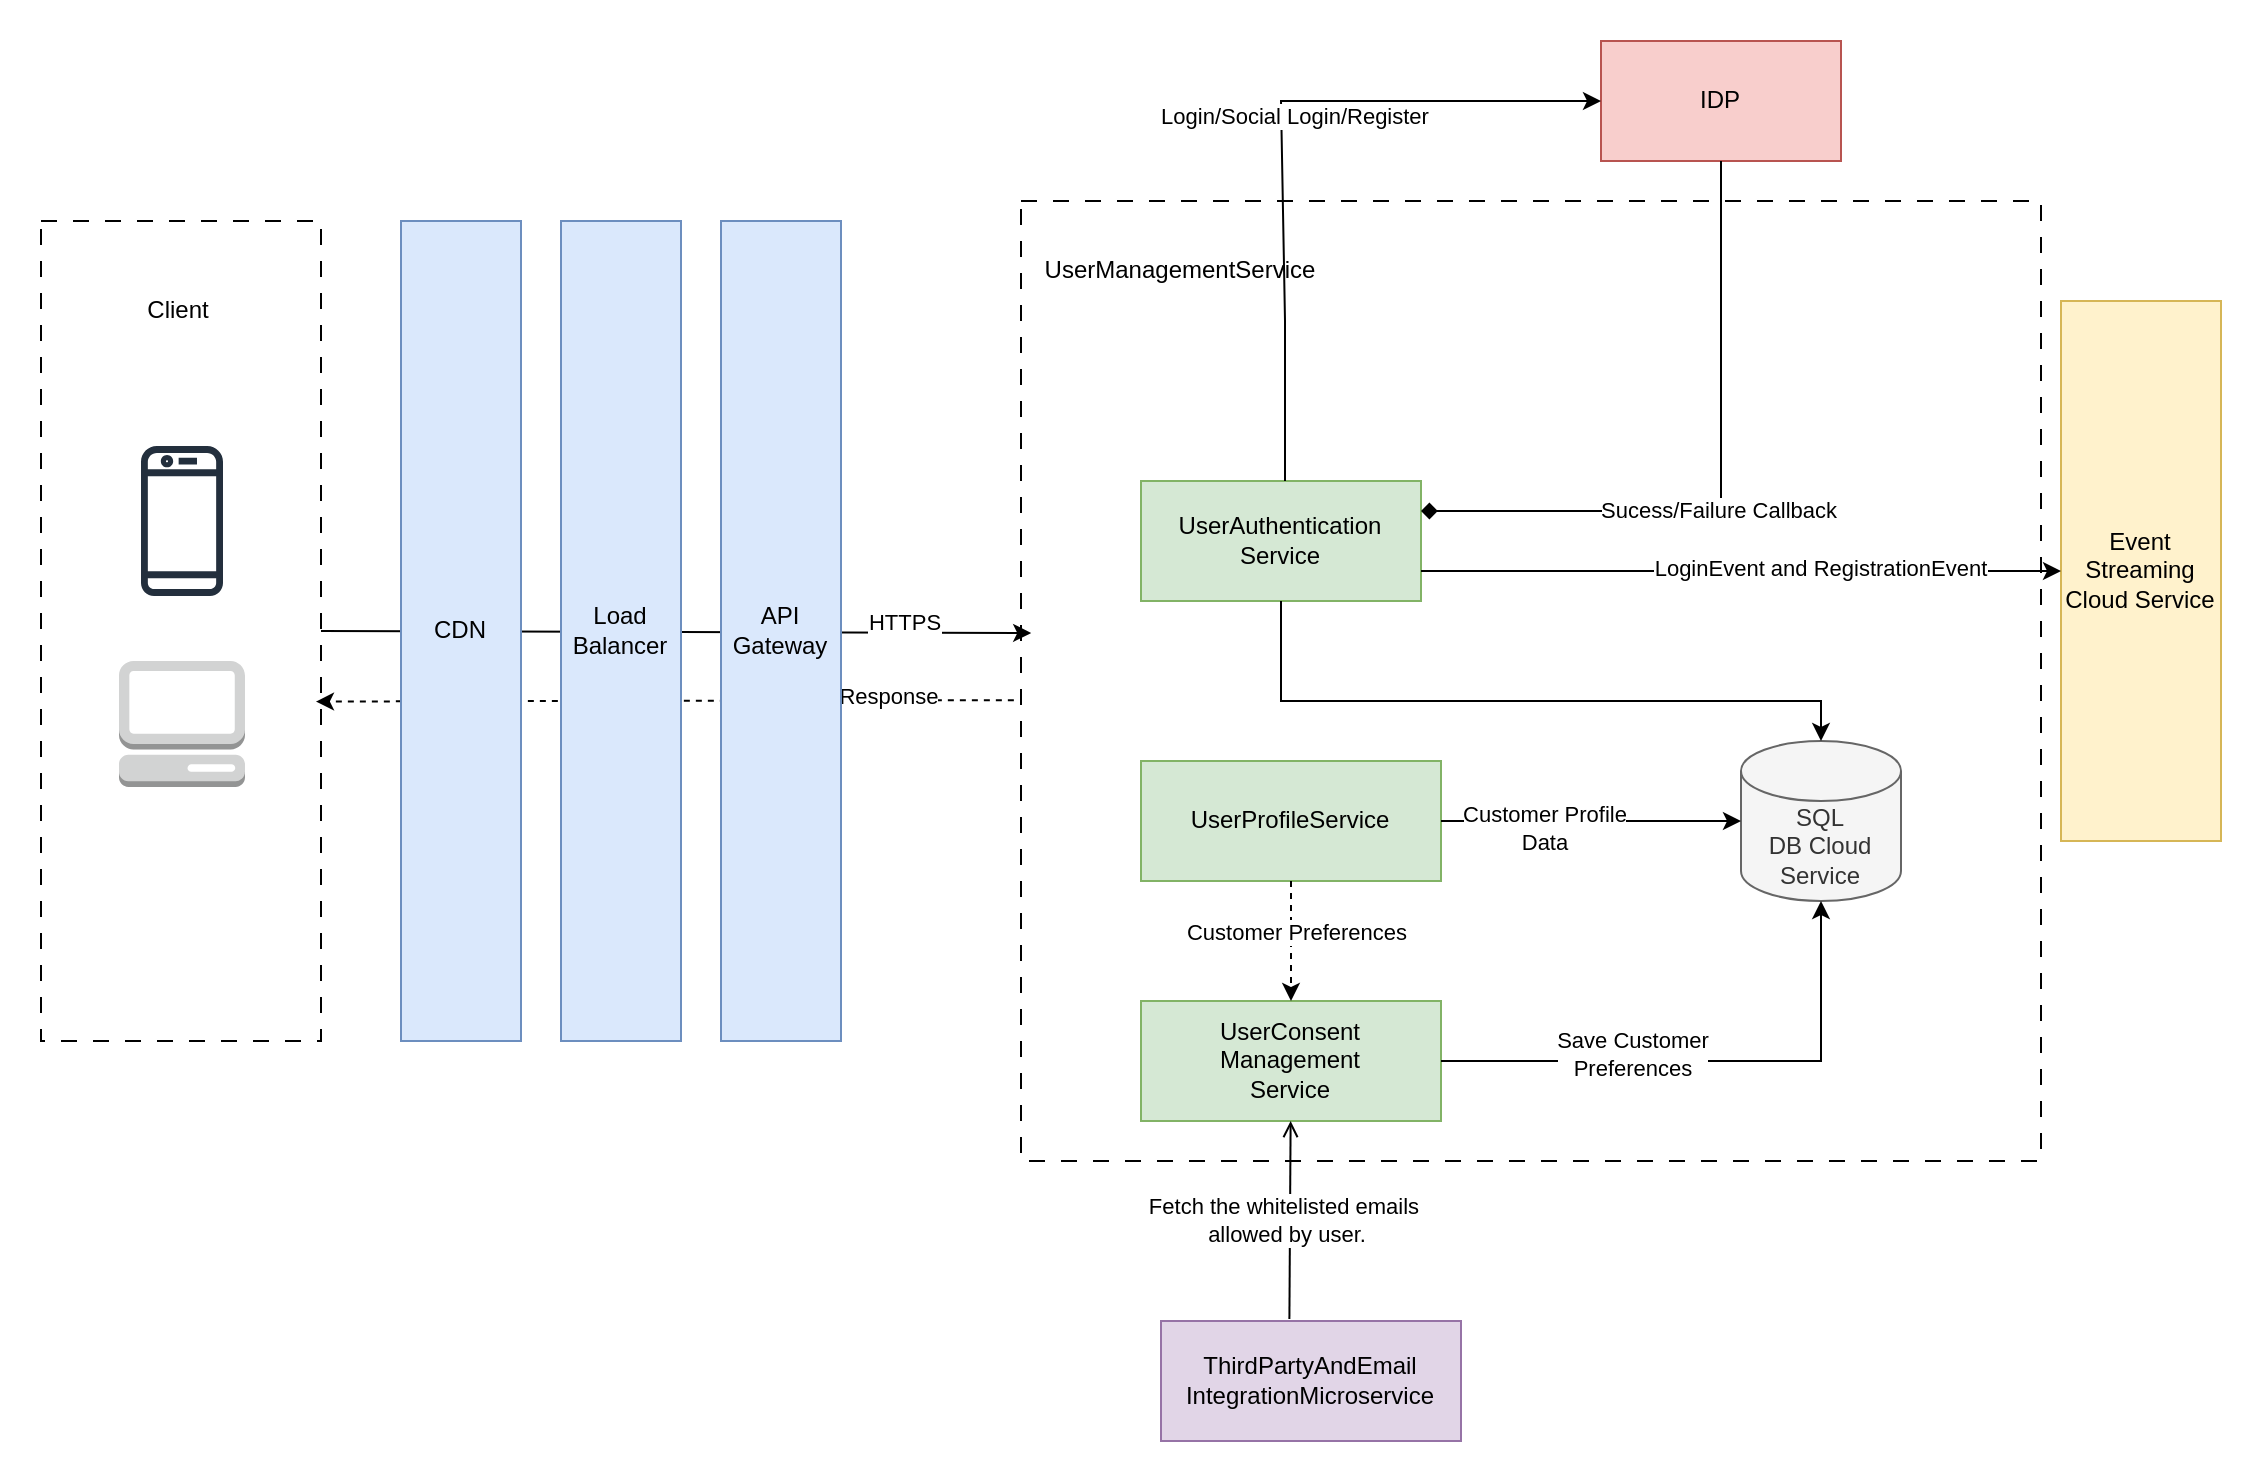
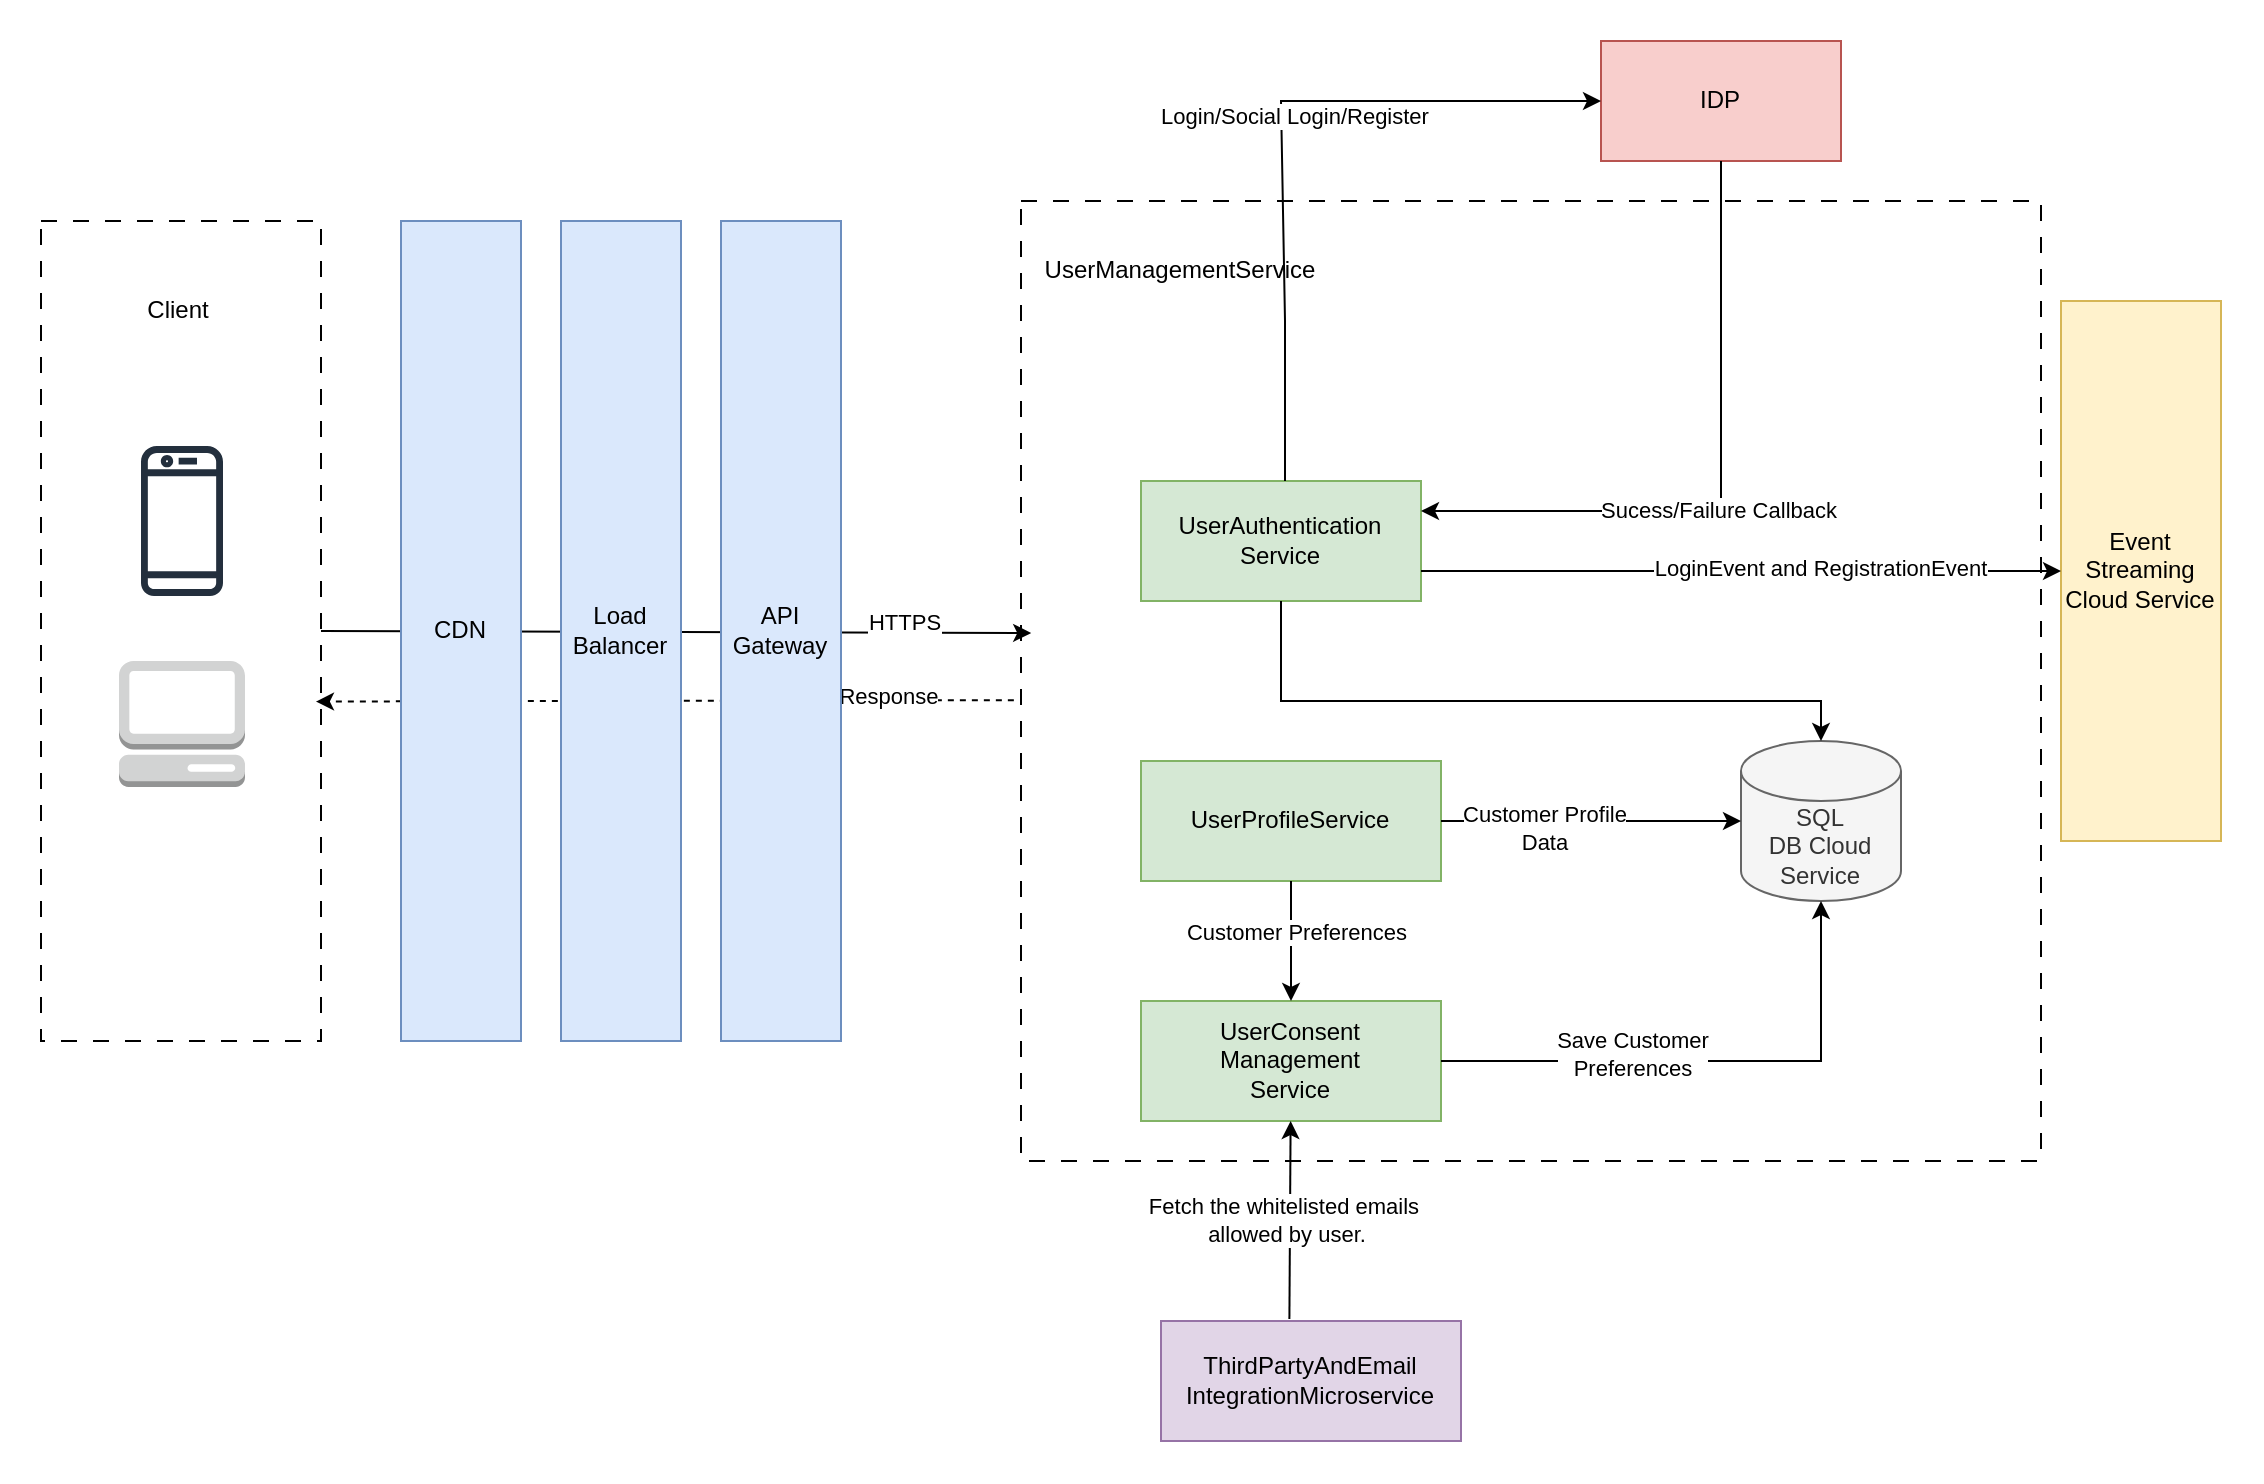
edge "IDP" -> "UserAuthentication Service": arrowhead diamond -> classic
edge "UserProfileService" -> "UserConsent Management Service": style dashed -> solid
edge "ThirdPartyAndEmail IntegrationMicroservice" -> "UserConsent Management Service": arrowhead open -> classic
